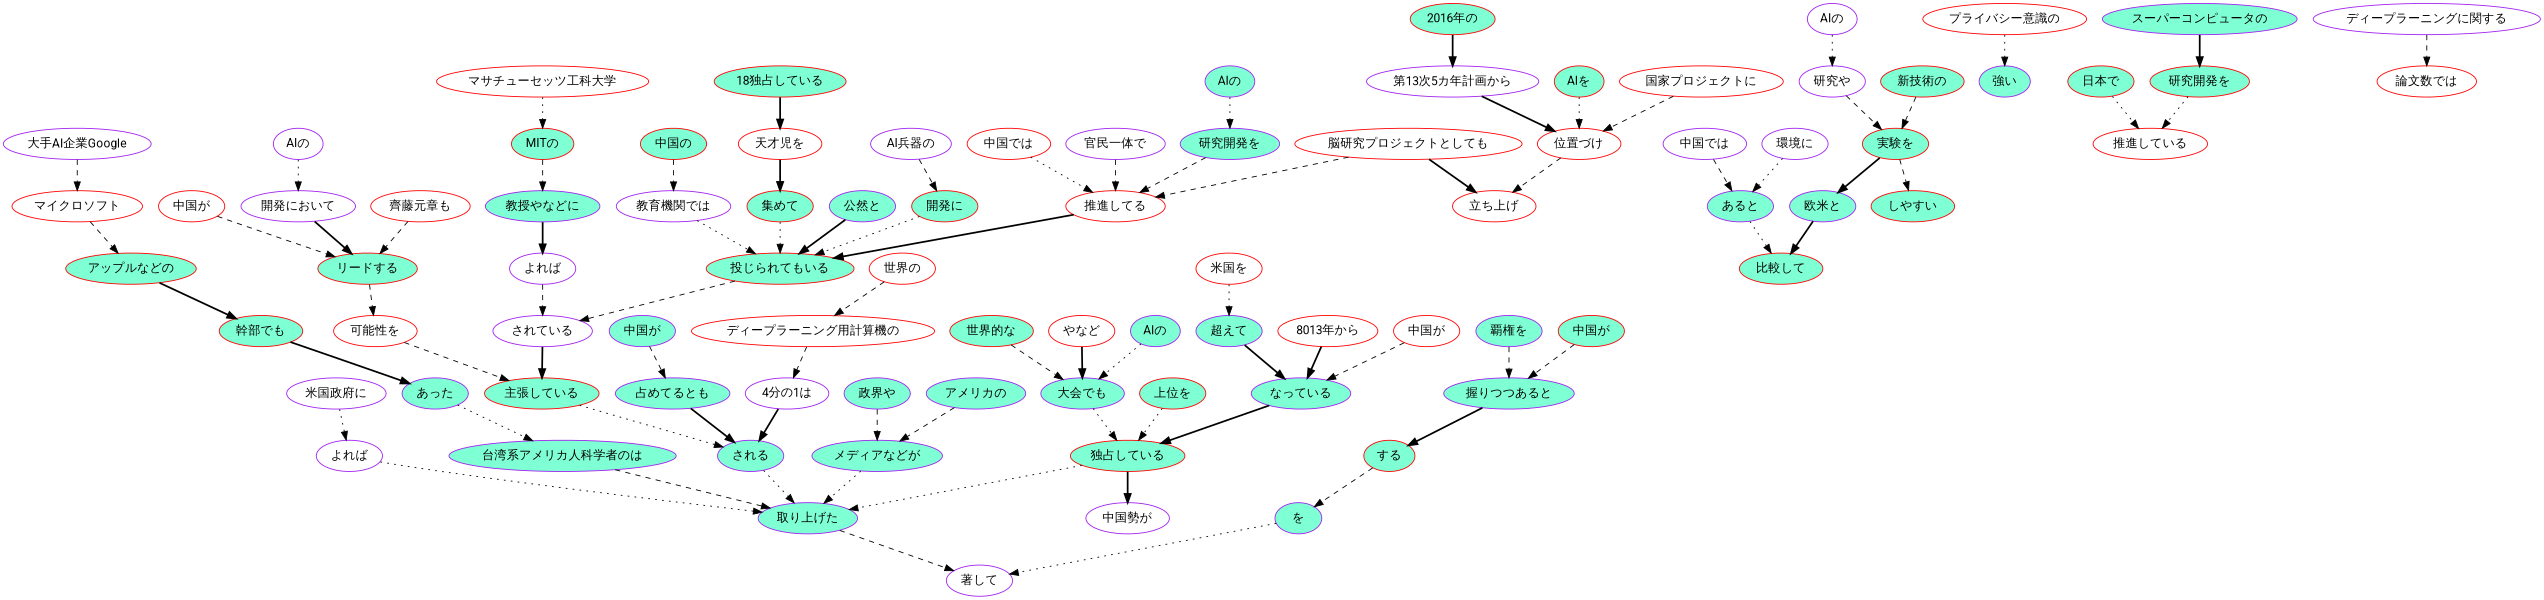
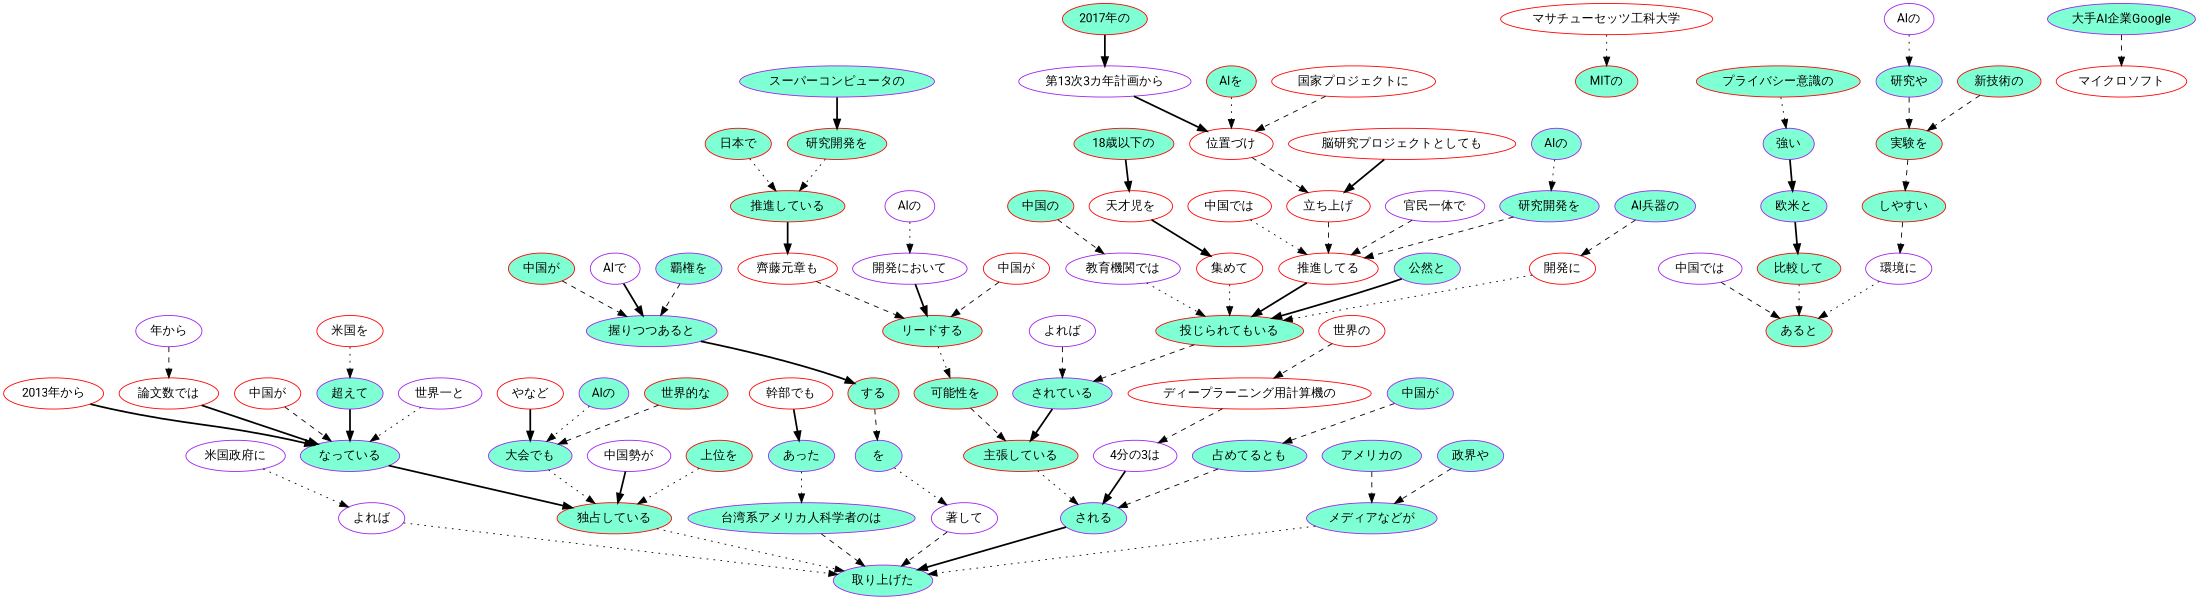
node "2016年の": label "2016年の" -> "2017年の"
node "プライバシー意識の": fillcolor white -> aquamarine
node "ディープラーニングに関する": label "ディープラーニングに関する" -> "年から"
node "18独占している": label "18独占している" -> "18歳以下の"
node "第13次5カ年計画から": label "第13次5カ年計画から" -> "第13次3カ年計画から"
node "研究や": fillcolor white -> aquamarine
node "大手AI企業Google": fillcolor white -> aquamarine
node "AI兵器の": fillcolor white -> aquamarine
node "推進している": fillcolor white -> aquamarine
edge "実験を" -> "欧米と": now "強い" -> "欧米と"
edge "脳研究プロジェクトとしても" -> "推進してる": now "立ち上げ" -> "推進してる"
node "教授やなどに": removed
node "集めて": fillcolor aquamarine -> white
node "開発に": fillcolor aquamarine -> white
node "あると": color purple -> red
edge "推進している" -> "齊藤元章も": added
edge "しやすい" -> "環境に": added
edge "あると" -> "比較して": reversed
node "アップルなどの": removed
node "AIで": added
edge "リードする" -> "可能性を": style dashed -> dotted
node "幹部でも": fillcolor aquamarine -> white
node "可能性を": fillcolor white -> aquamarine
node "されている": fillcolor white -> aquamarine
node "8013年から": label "8013年から" -> "2013年から"
node "世界一と": added
node "4分の1は": label "4分の1は" -> "4分の3は"
edge "論文数では" -> "なっている": added
edge "占めてるとも" -> "される": style bold -> dashed
edge "独占している" -> "中国勢が": reversed
edge "される" -> "取り上げた": style dotted -> bold
edge "取り上げた" -> "著して": reversed
